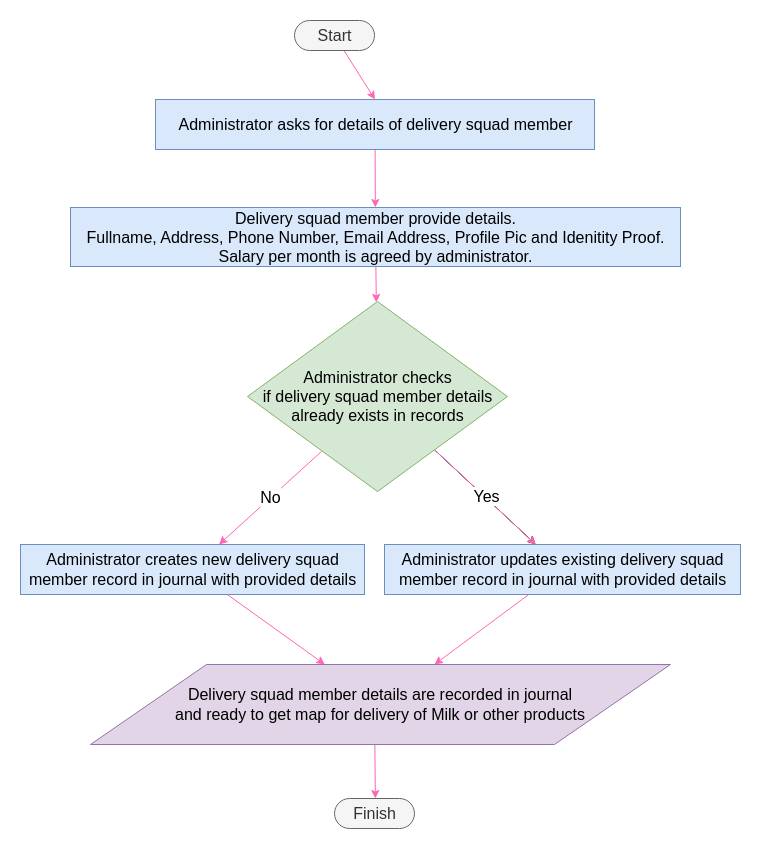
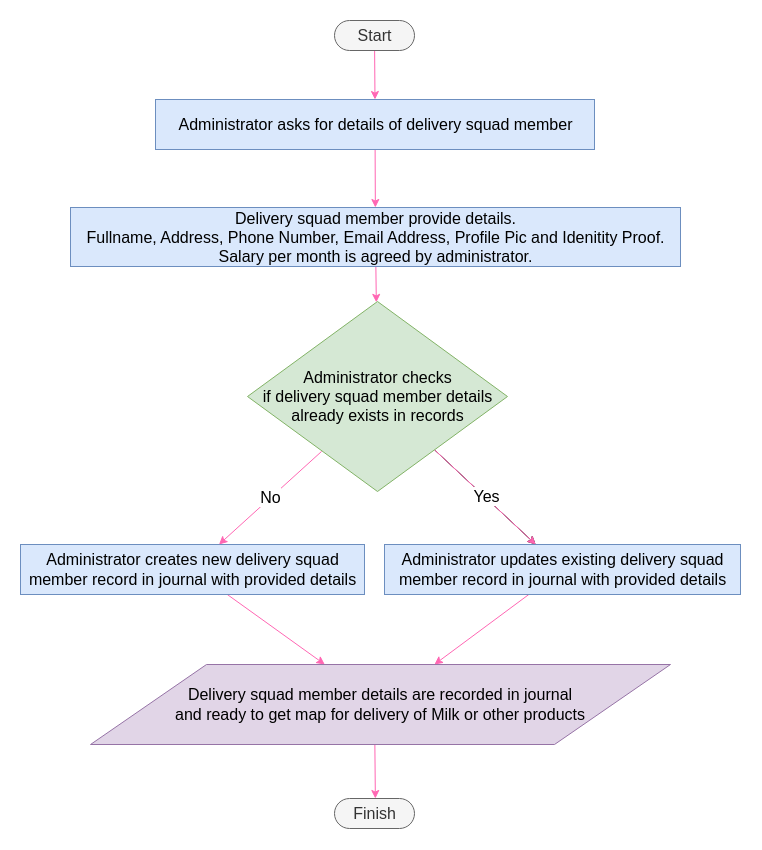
node "Start": moved (335, 36) -> (375, 36)
